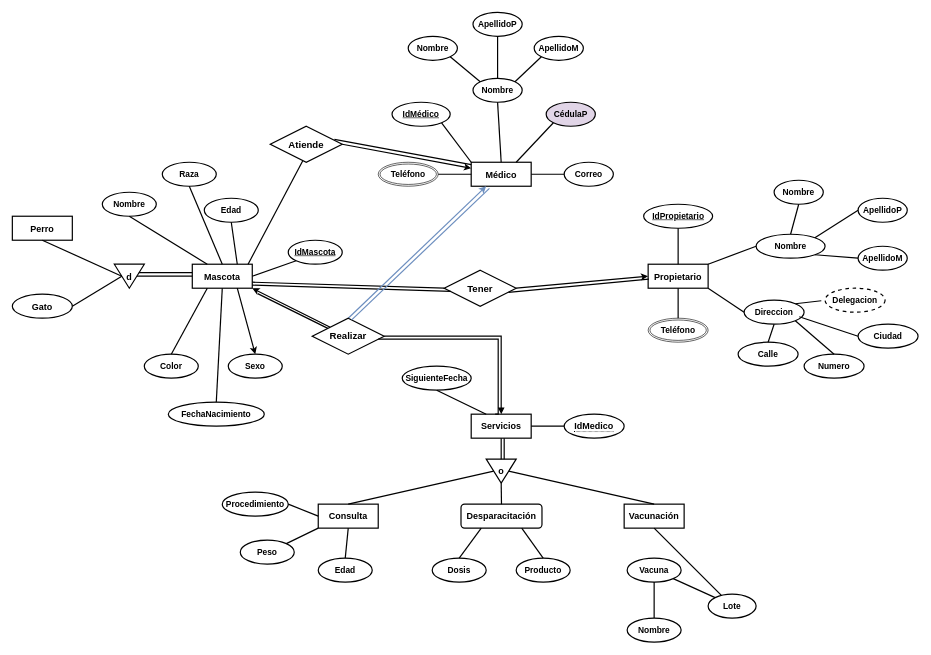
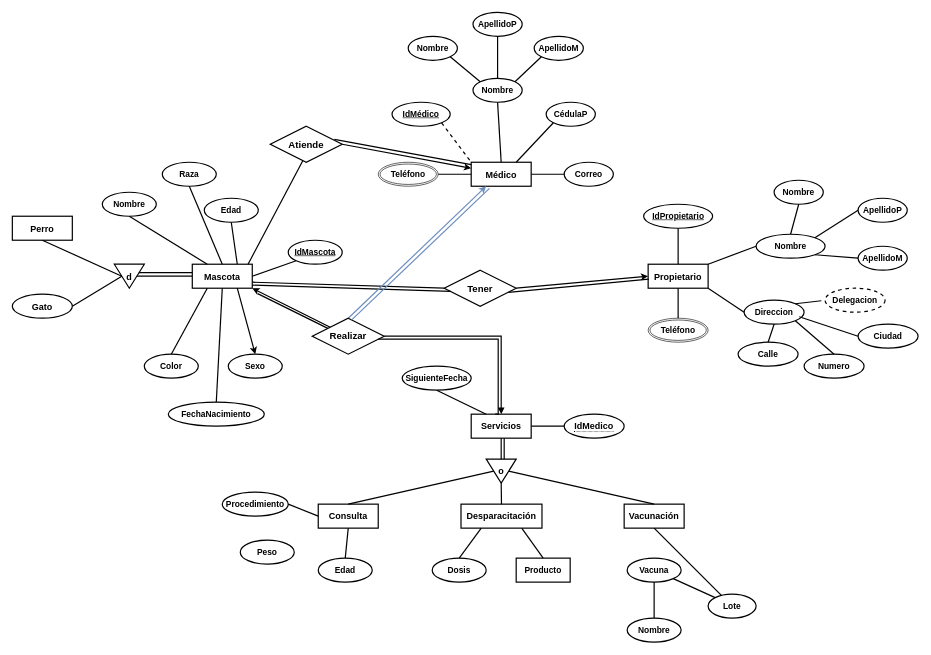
node "CédulaP": fillcolor #e1d5e7 -> #ffffff
edge "IdMédico" -- "Médico": style solid -> dashed
node "Desparacitación": shape rounded rectangle -> rectangle
edge "Consulta" -- "Peso": removed
node "Producto": shape ellipse -> rectangle
